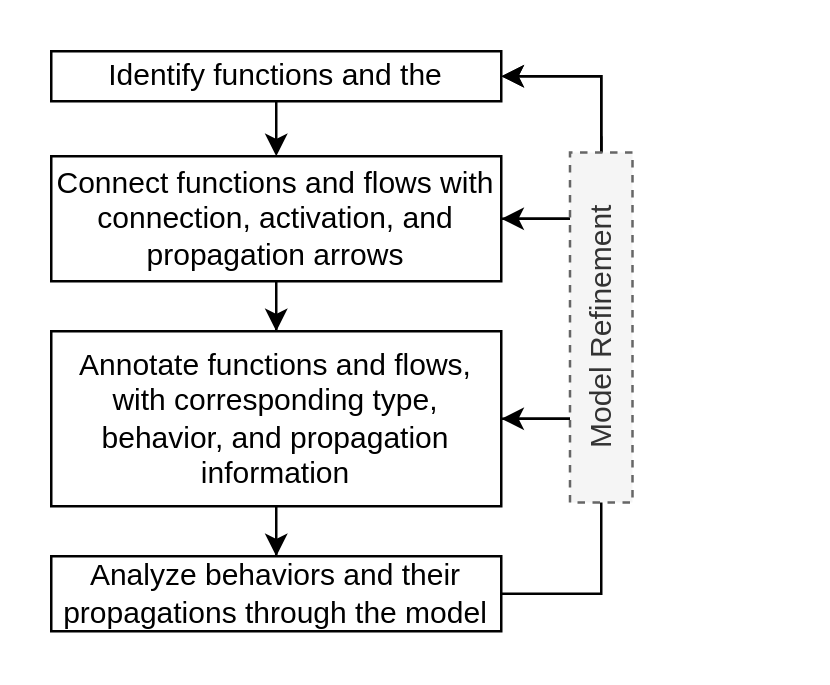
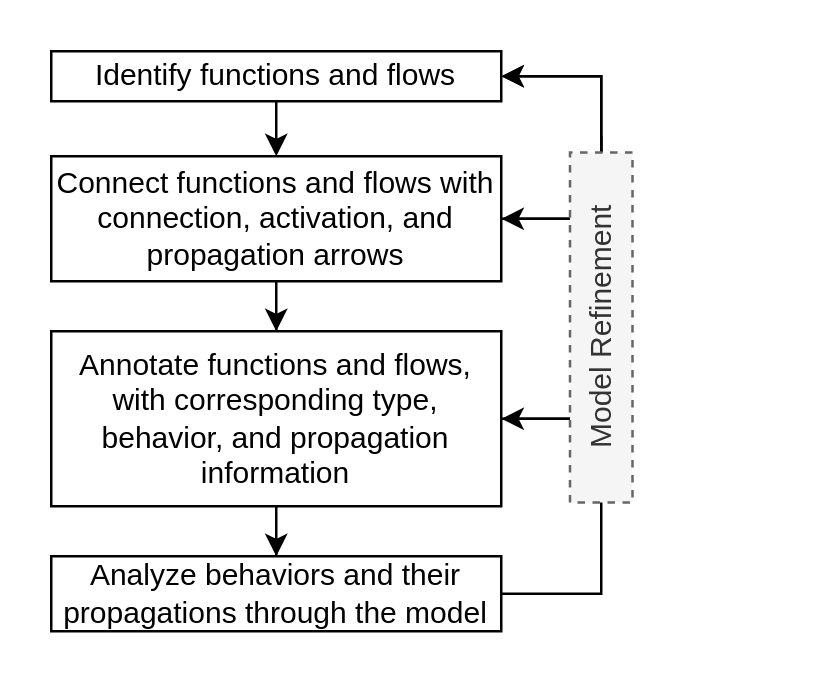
node "Identify functions and the": label "Identify functions and the" -> "Identify functions and flows"
